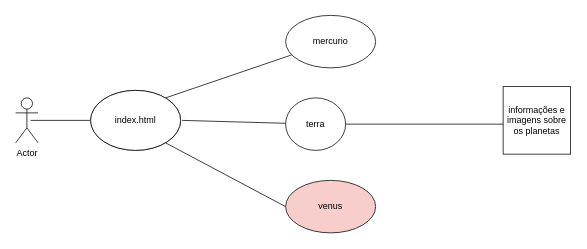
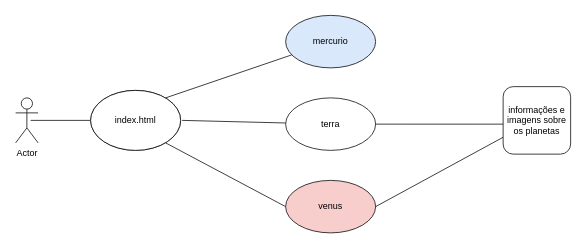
node "mercurio": fillcolor #ffffff -> #dae8fc
node "informações e imagens sobre os planetas": shape rectangle -> rounded rectangle
node "terra": size 60x53 -> 90x53
edge "informações e imagens sobre os planetas" -- "venus": added
